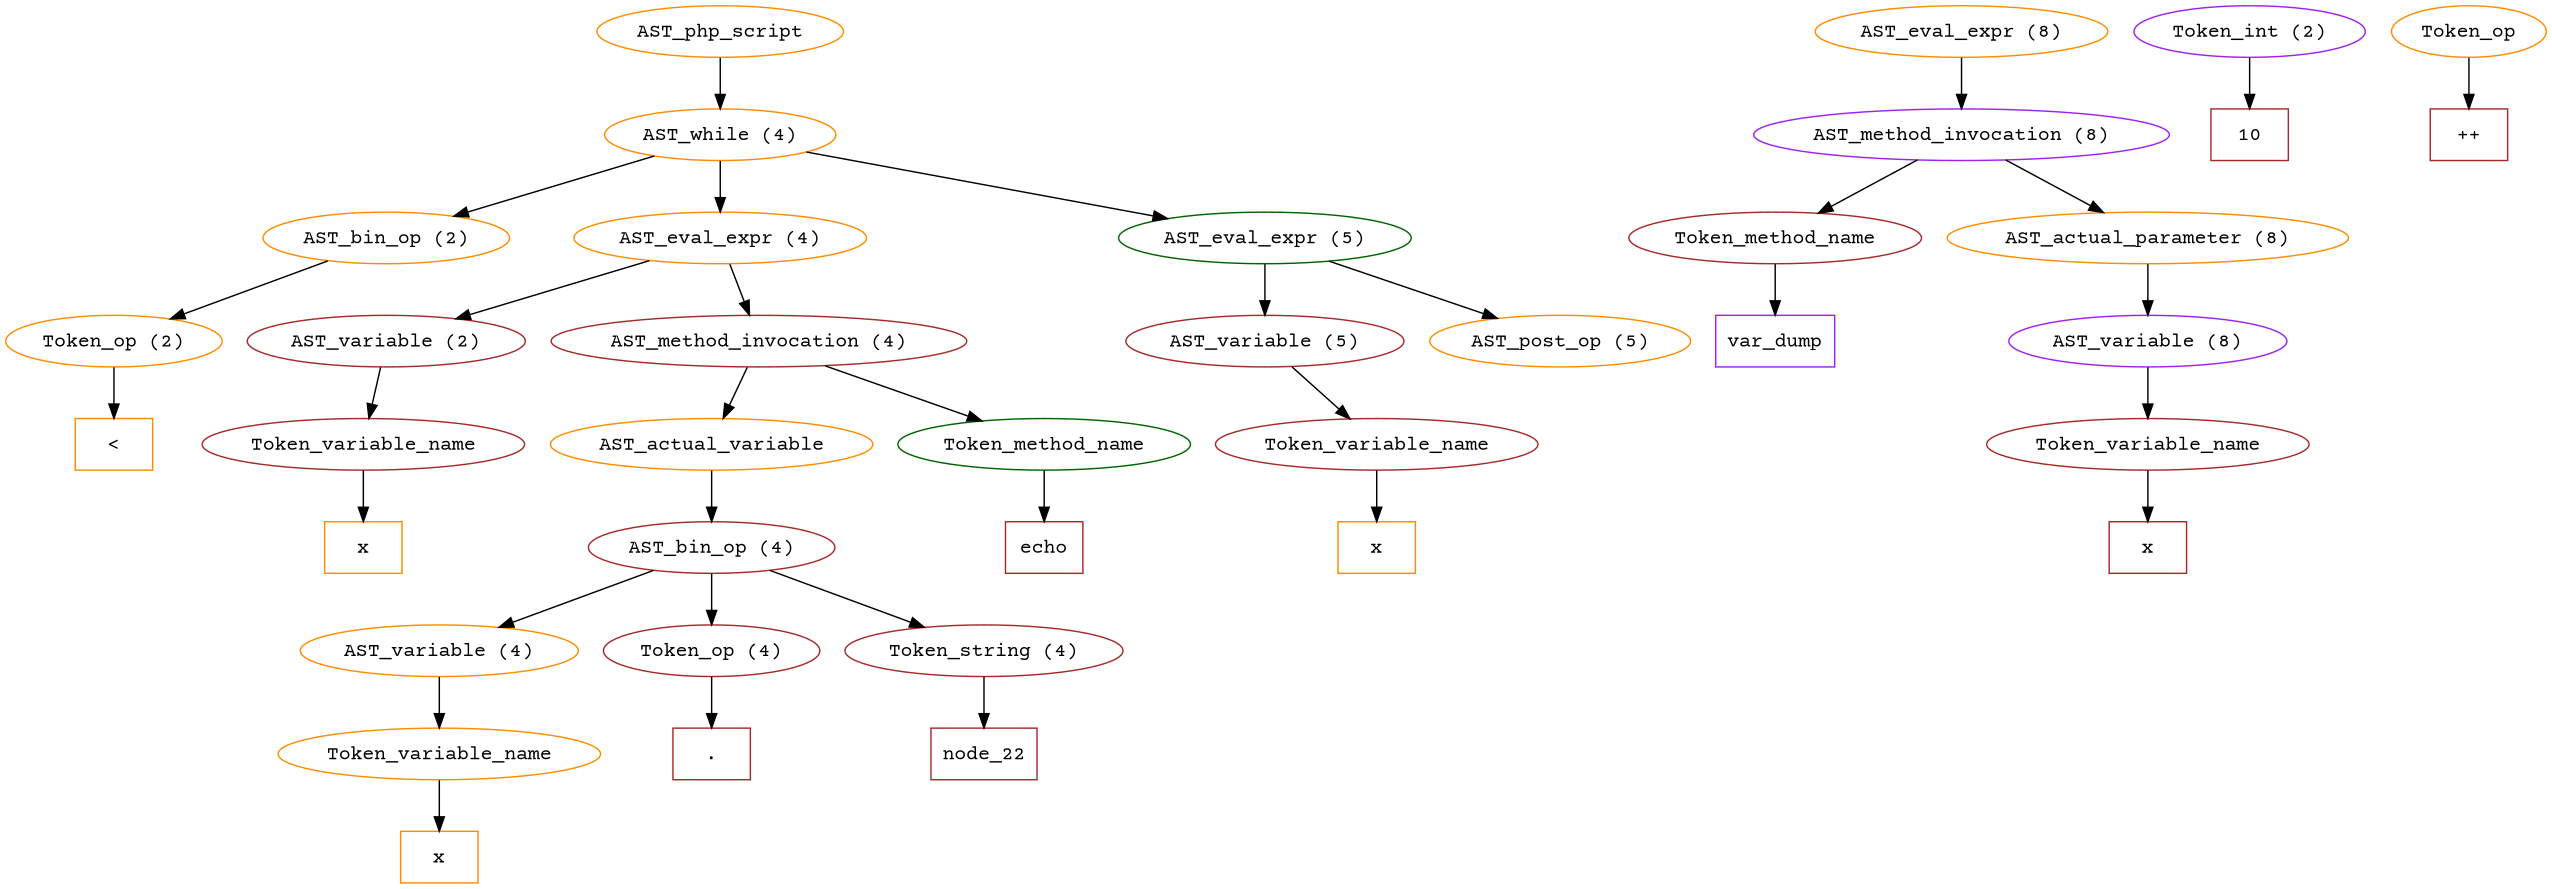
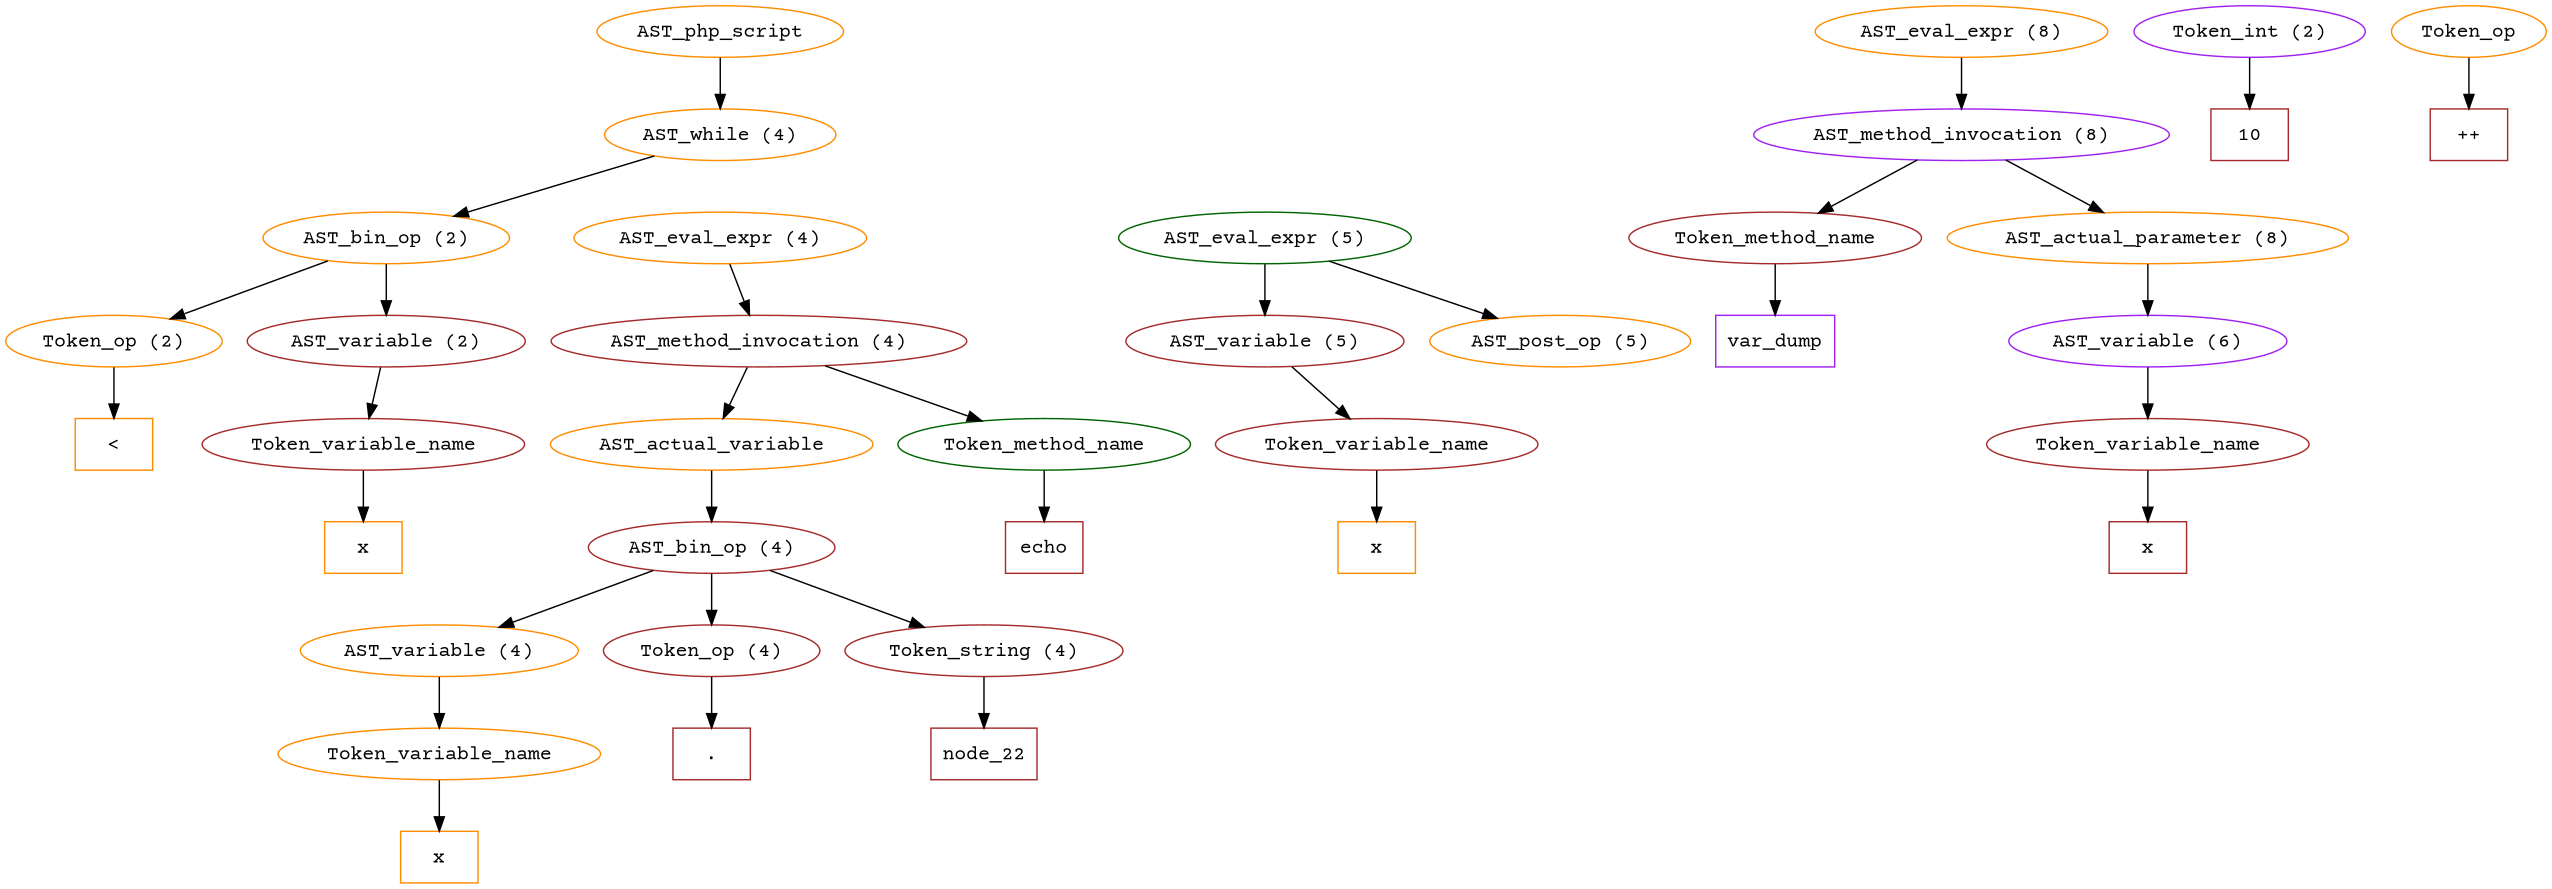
edge "AST_while (4)" -> "AST_eval_expr (4)": removed
edge "AST_while (4)" -> "AST_eval_expr (5)": removed
edge "AST_eval_expr (4)" -> "AST_variable (2)": now "AST_bin_op (2)" -> "AST_variable (2)"
node "AST_variable (8)": label "AST_variable (8)" -> "AST_variable (6)"
